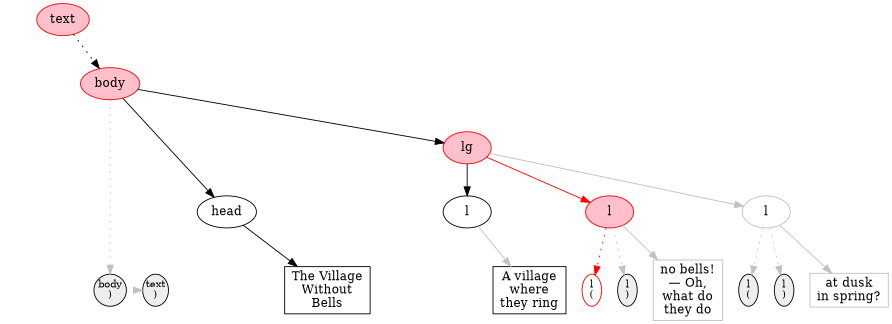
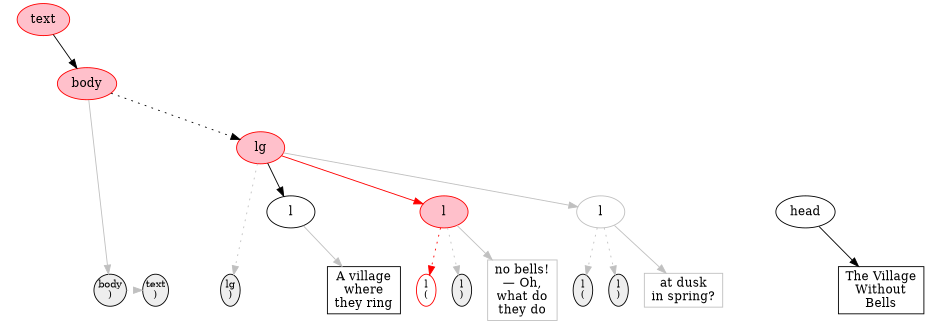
edge "text" -> "body": style dotted -> solid
edge "body" -> "lg": style solid -> dotted
edge "body" -> "head": removed
edge "body" -> "body )": style dotted -> solid
node "lg )": added
